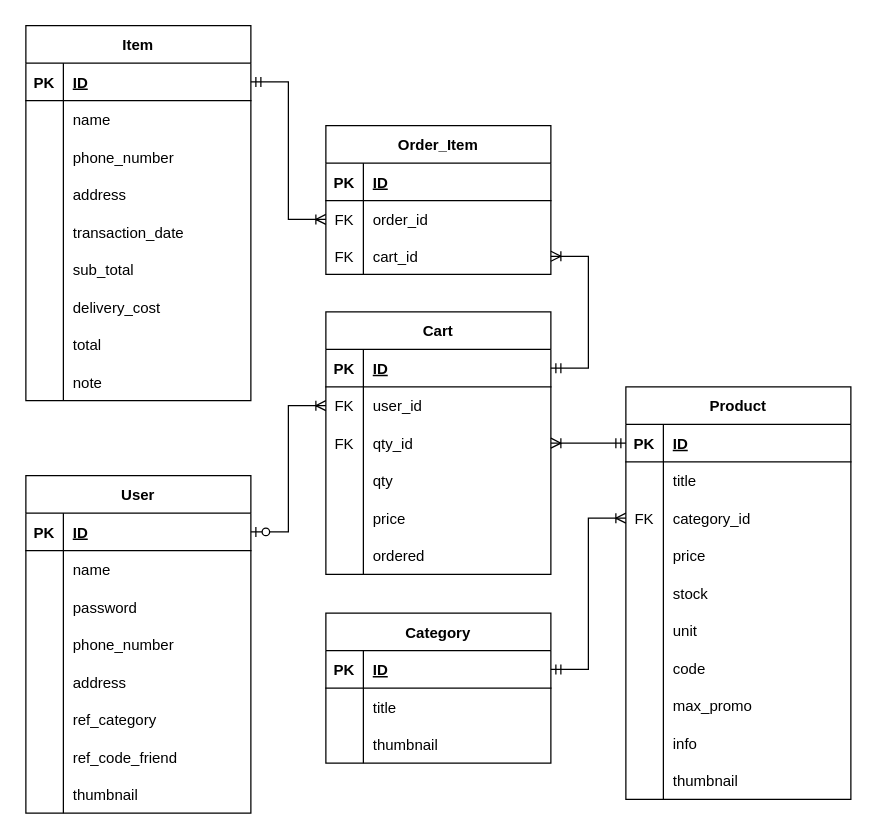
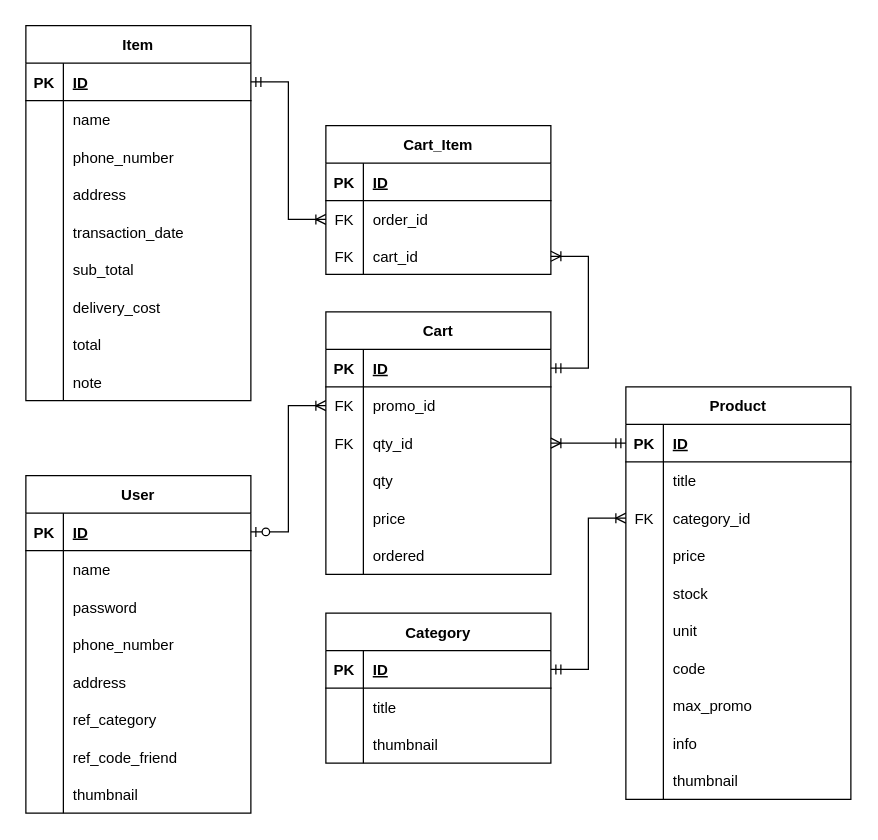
node "Order_Item": label "Order_Item" -> "Cart_Item"
node "user_id": label "user_id" -> "promo_id"
